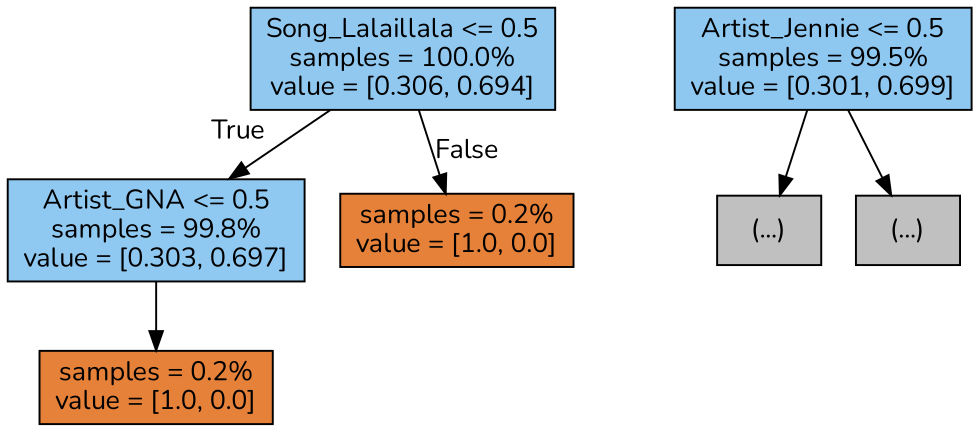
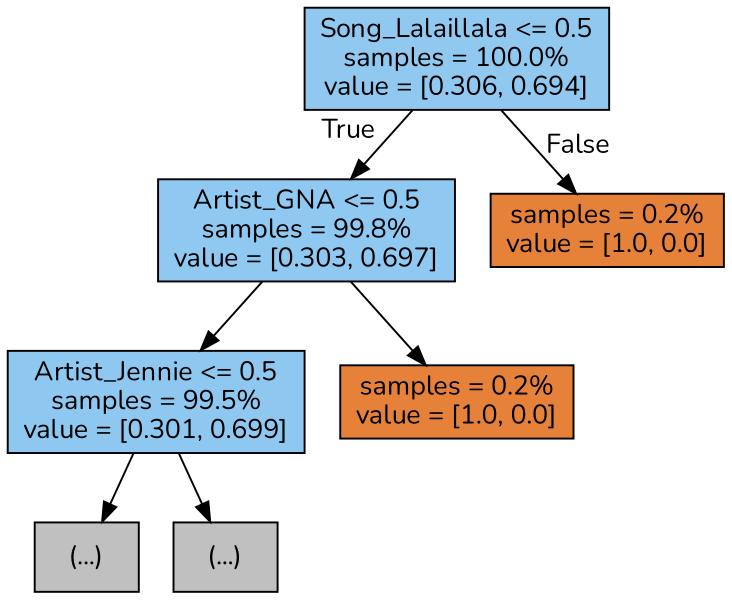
edge "Artist_GNA <= 0.5 samples = 99.8% value = [0.303, 0.697]" -> "Artist_Jennie <= 0.5 samples = 99.5% value = [0.301, 0.699]": added
